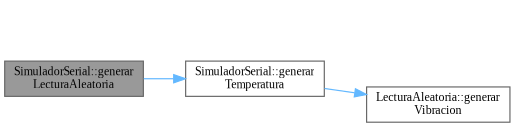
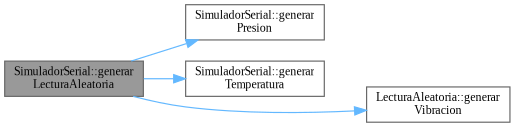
node "SimuladorSerial::generar Presion": added
edge "SimuladorSerial::generar Temperatura" -> "LecturaAleatoria::generar Vibracion": now "SimuladorSerial::generar LecturaAleatoria" -> "LecturaAleatoria::generar Vibracion"
